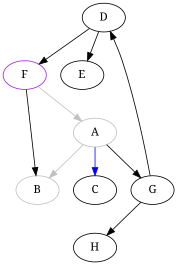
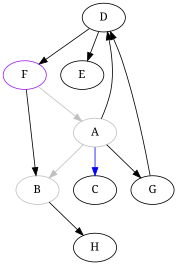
edge "A" -> "D": added
edge "G" -> "H": now "B" -> "H"
